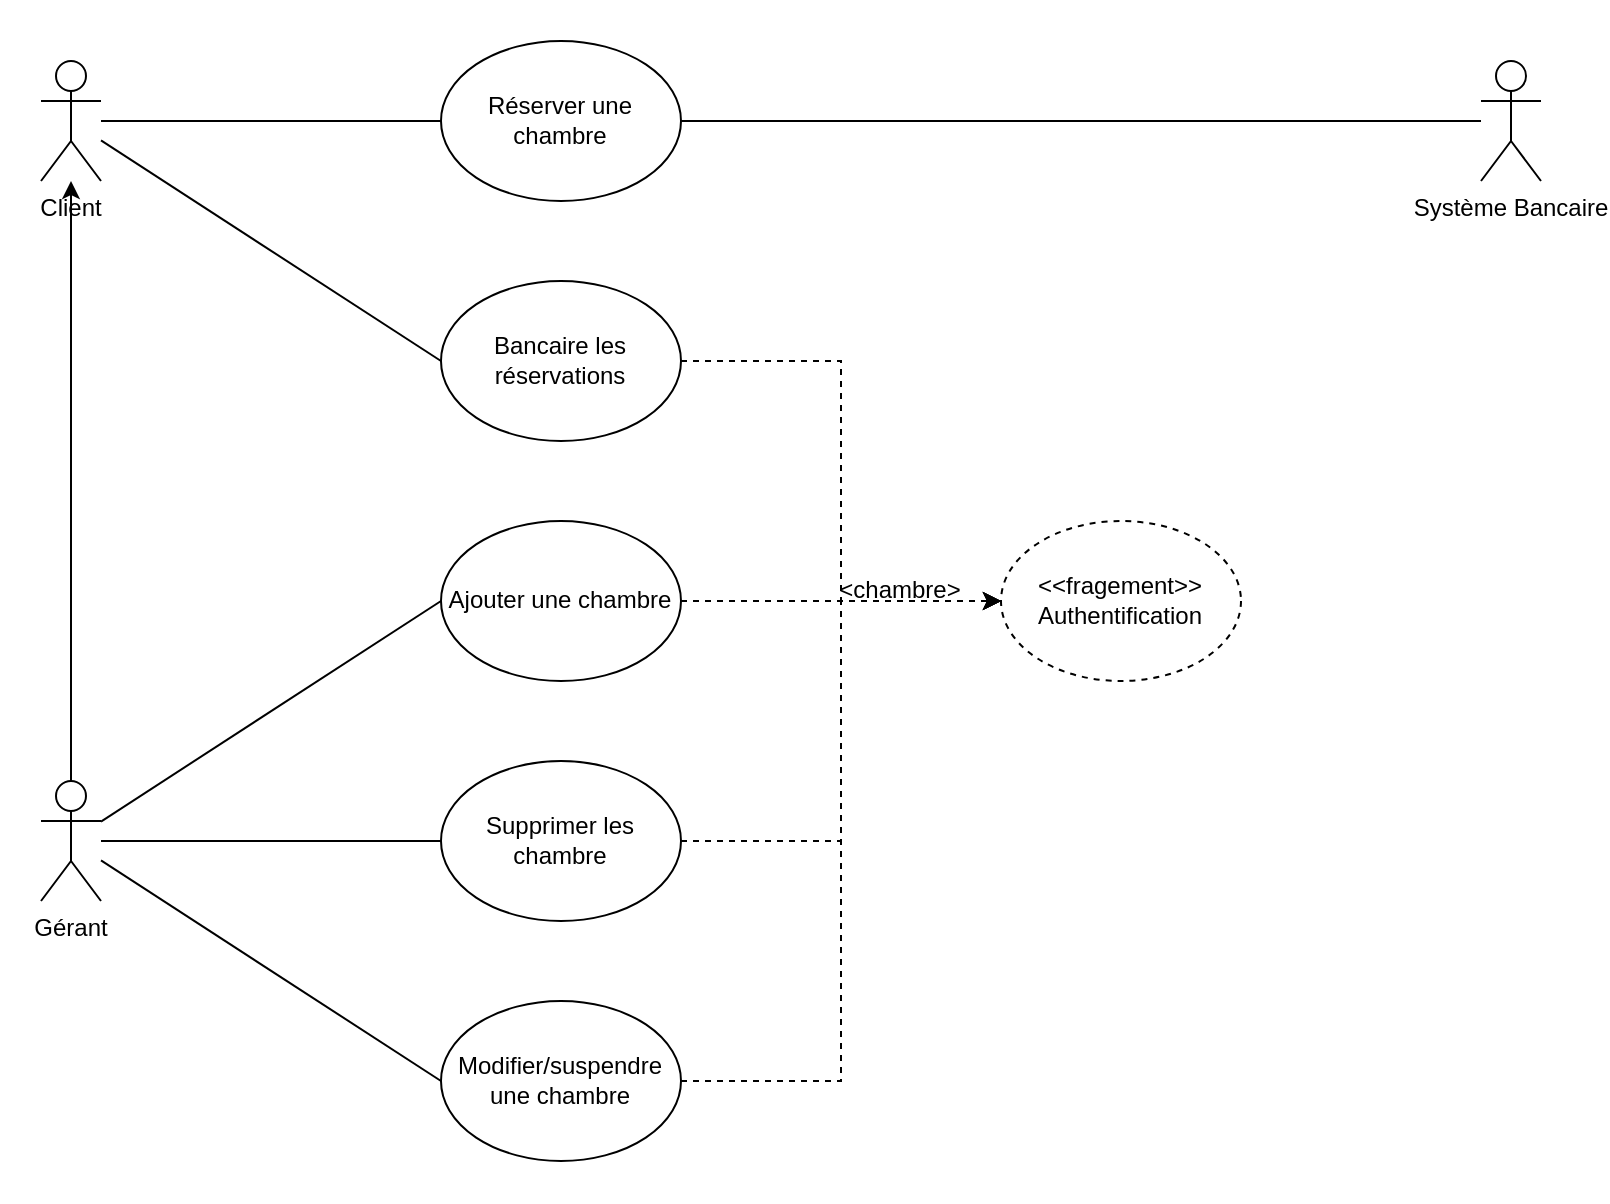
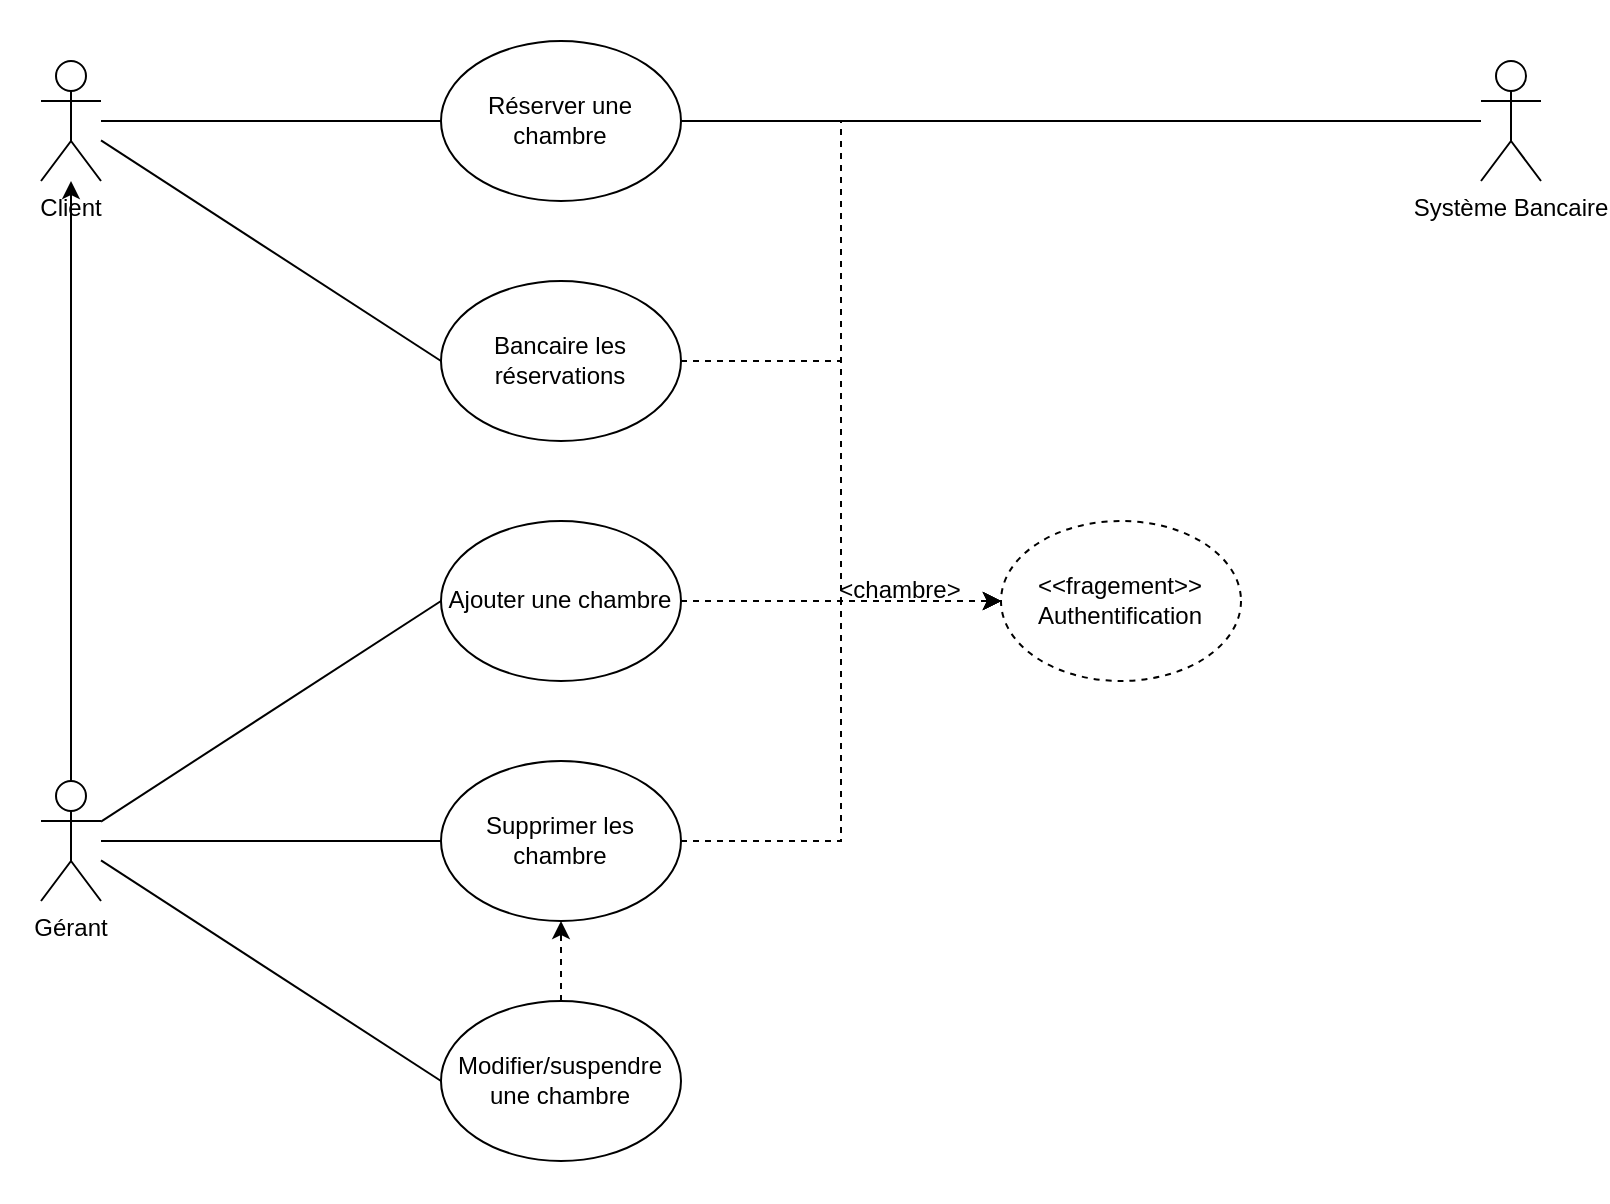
edge "Réserver une chambre" -> "<<fragement>> Authentification": added
edge "Modifier/suspendre une chambre" -> "<<fragement>> Authentification": now "Modifier/suspendre une chambre" -> "Supprimer les chambre"
